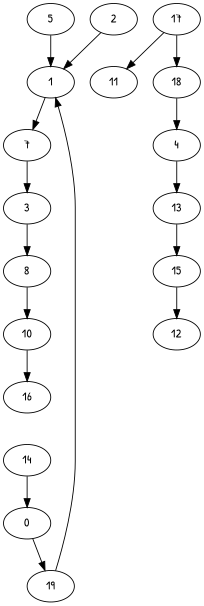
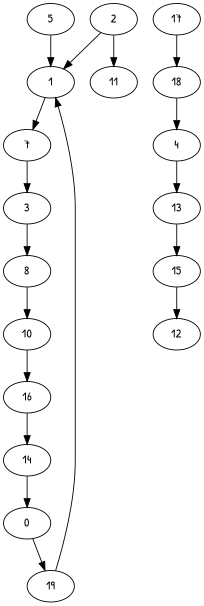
edge "17" -> "11": now "2" -> "11"
edge "16" -> "14": added
